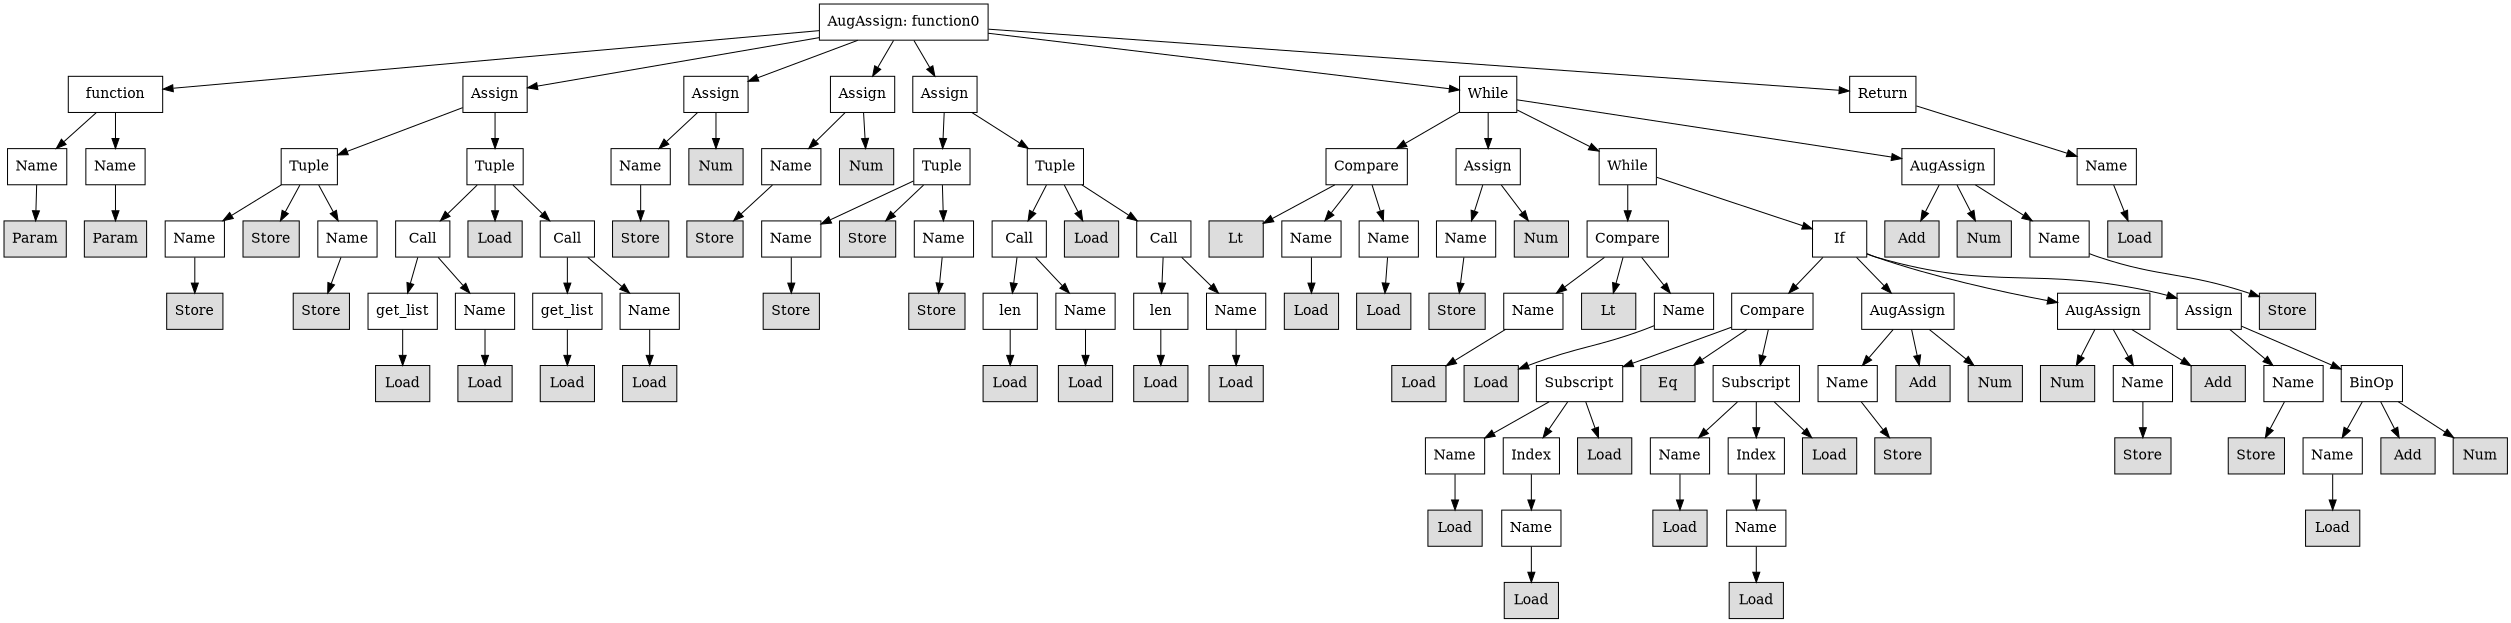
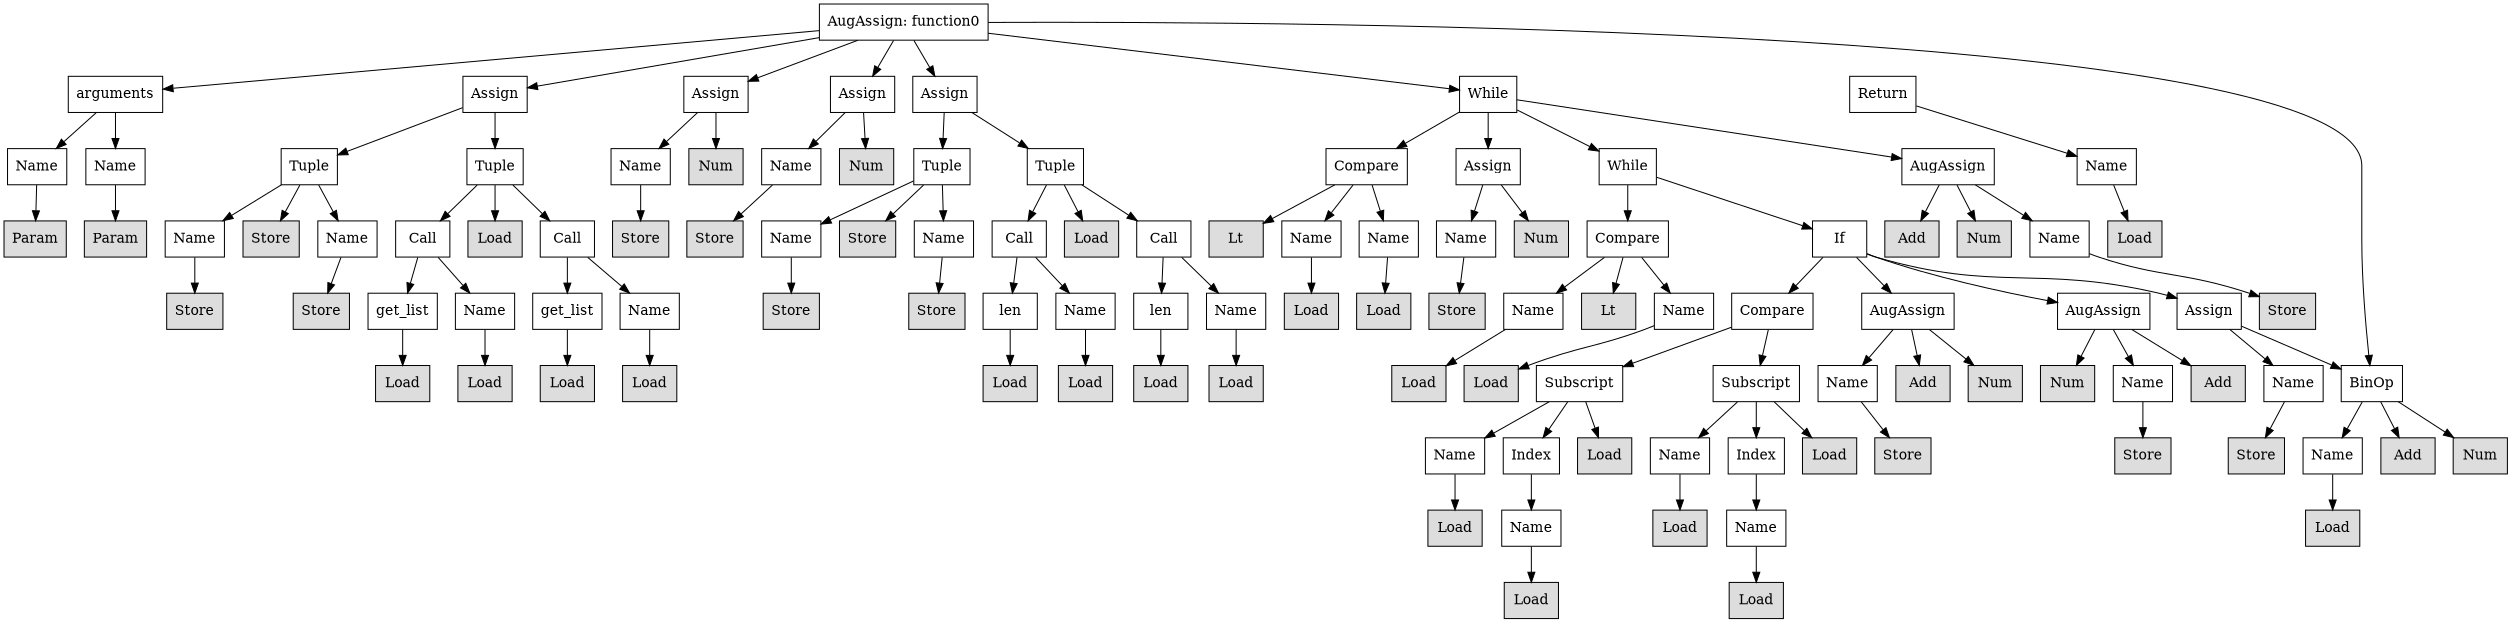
edge "AugAssign: function0" -> "Return": now "AugAssign: function0" -> "BinOp"
node "function": label "function" -> "arguments"
node "Eq": removed
